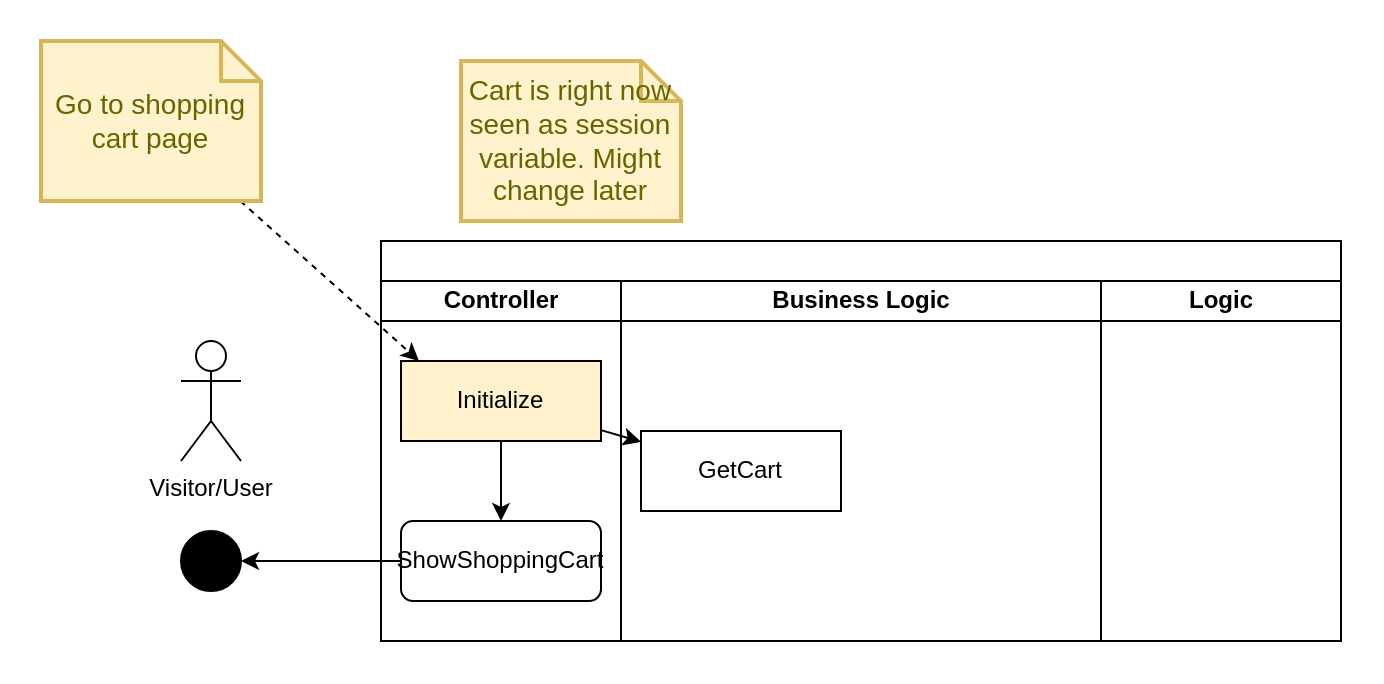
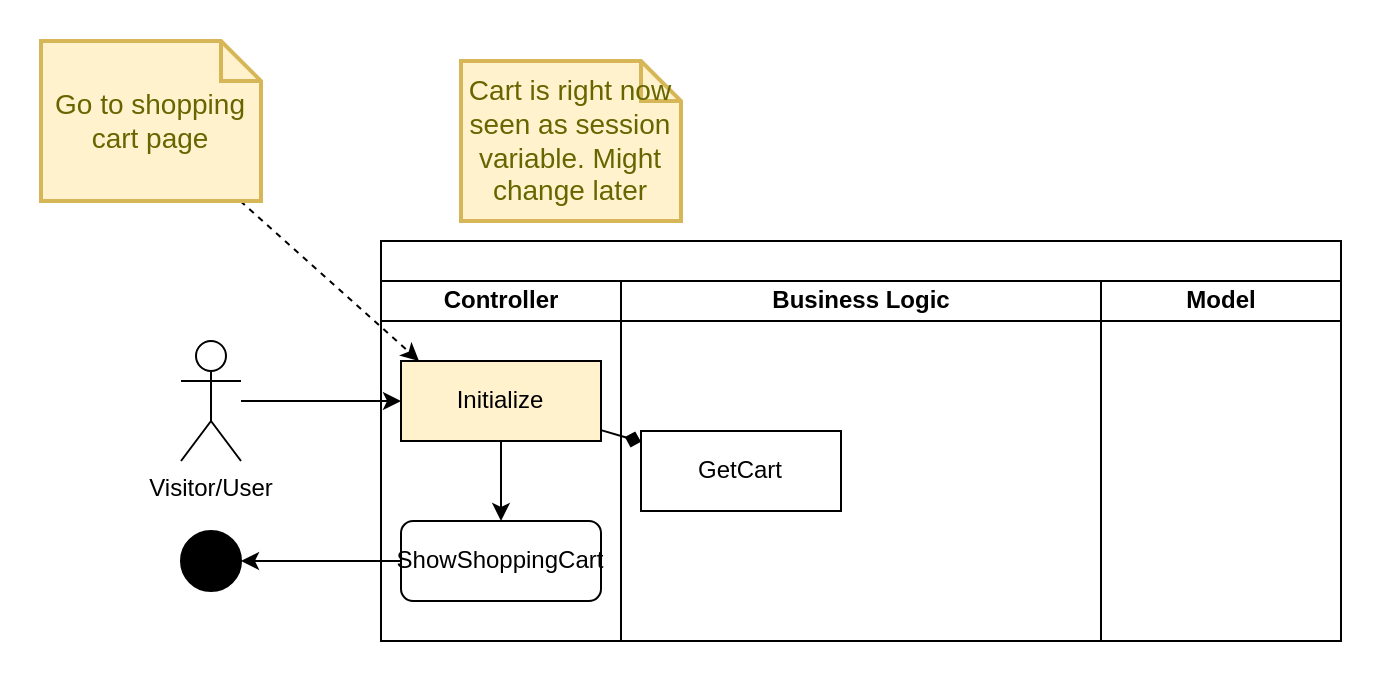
node "Logic": label "Logic" -> "Model"
edge "Visitor/User" -> "Initialize": added
edge "Initialize" -> "GetCart": arrowhead classic -> diamond
